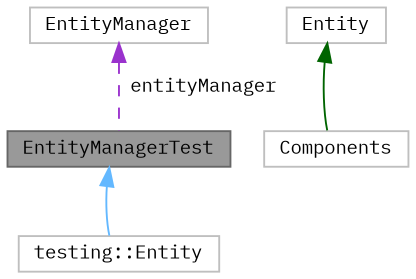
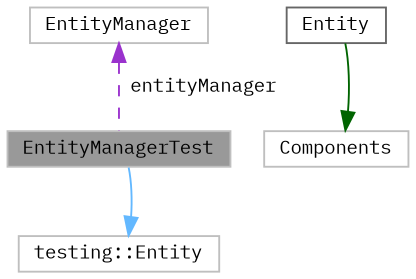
node "Entity": color grey75 -> gray40
edge "Components" -> "Entity": reversed
node "EntityManagerTest": color gray40 -> grey75
edge "testing::Entity" -> "EntityManagerTest": reversed
